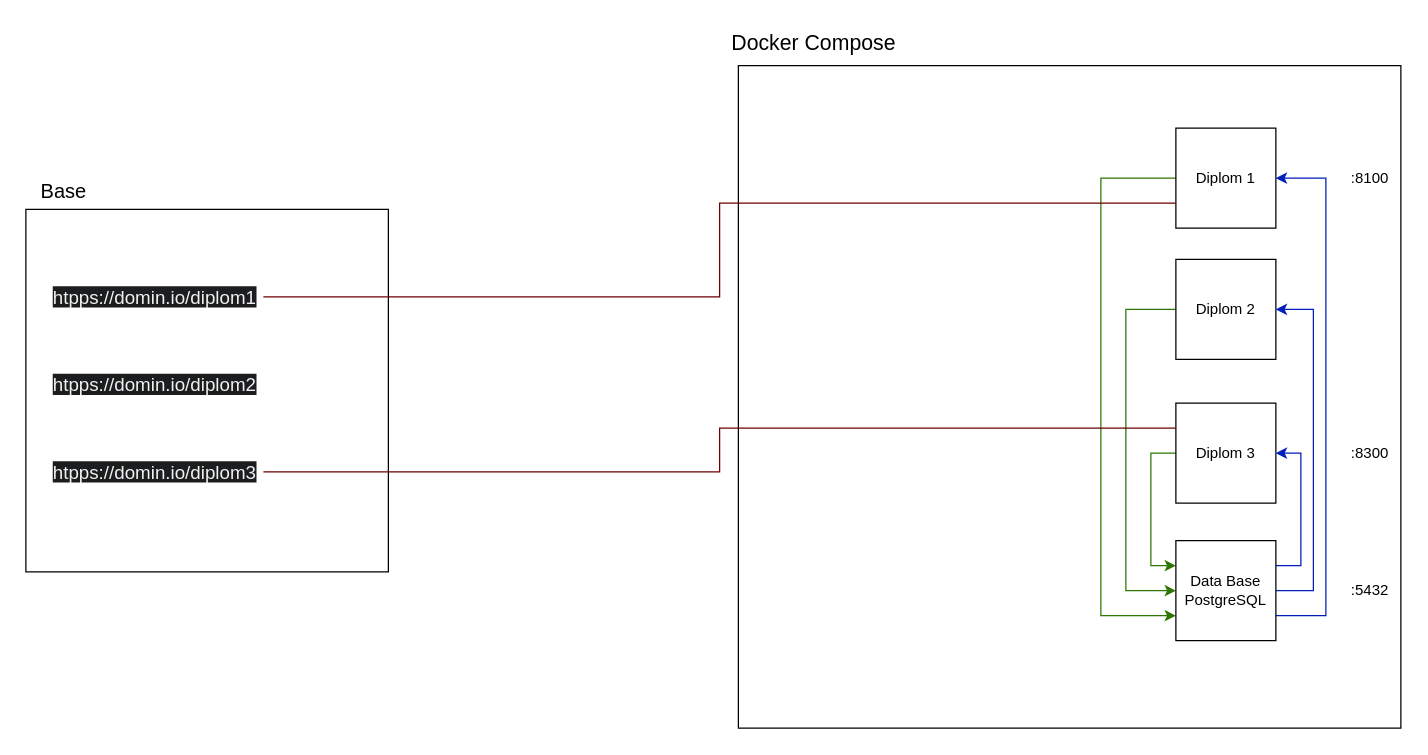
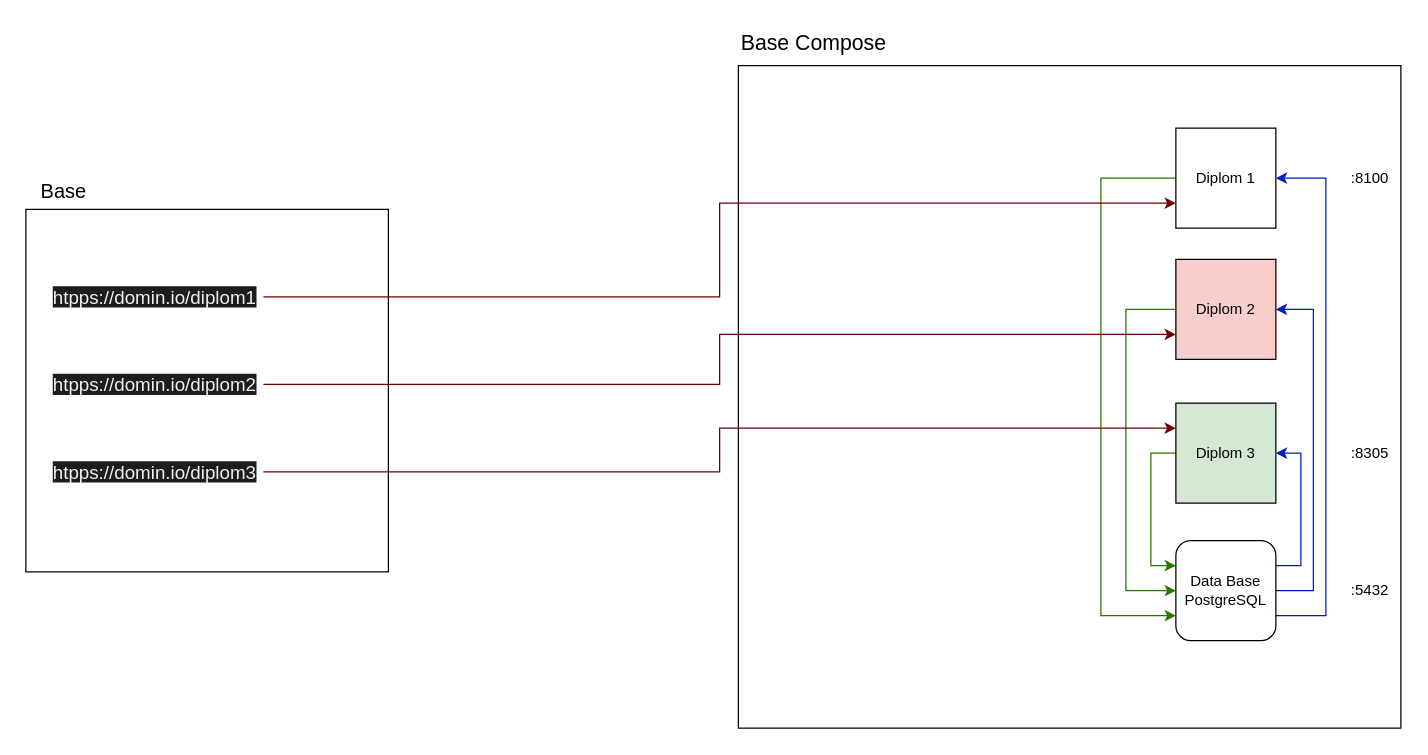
node "Docker Compose": label "Docker Compose" -> "Base Compose"
edge "Diplom 1" -- "htpps://domin.io/diplom1": arrowhead none -> classic
node "Diplom 2": fillcolor #ffffff -> #f8cecc
edge "htpps://domin.io/diplom2" -> "Diplom 2": added
edge "Diplom 3" -- "htpps://domin.io/diplom3": arrowhead none -> classic
node "Diplom 3": fillcolor #ffffff -> #d5e8d4
node ":8300": label ":8300" -> ":8305"
node "Data Base PostgreSQL": shape rectangle -> rounded rectangle
